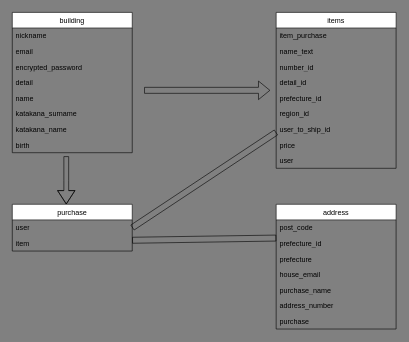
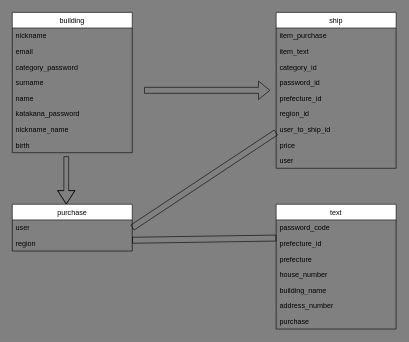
node "items": label "items" -> "ship"
node "name_text": label "name_text" -> "item_text"
node "encrypted_password": label "encrypted_password" -> "category_password"
node "number_id": label "number_id" -> "category_id"
node "detail": label "detail" -> "surname"
node "detail_id": label "detail_id" -> "password_id"
node "katakana_surname": label "katakana_surname" -> "katakana_password"
node "katakana_name": label "katakana_name" -> "nickname_name"
node "address": label "address" -> "text"
node "post_code": label "post_code" -> "password_code"
node "item": label "item" -> "region"
node "house_email": label "house_email" -> "house_number"
node "purchase_name": label "purchase_name" -> "building_name"
